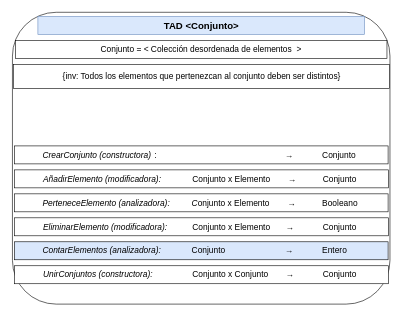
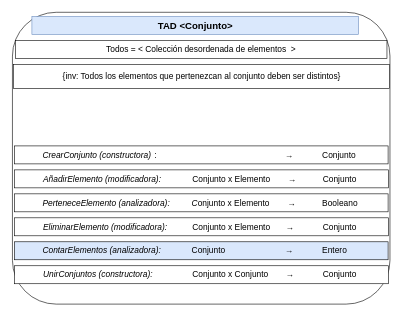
node "TAD <Conjunto>": moved (201, 26) -> (195, 26)
node "Conjunto = < Colección desordenada de elementos >": label "Conjunto = < Colección desordenada de elementos >" -> "Todos = < Colección desordenada de elementos >"
